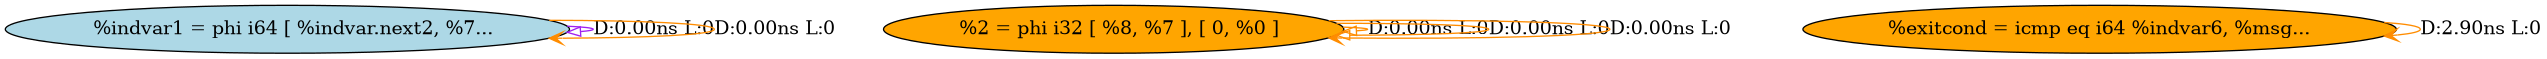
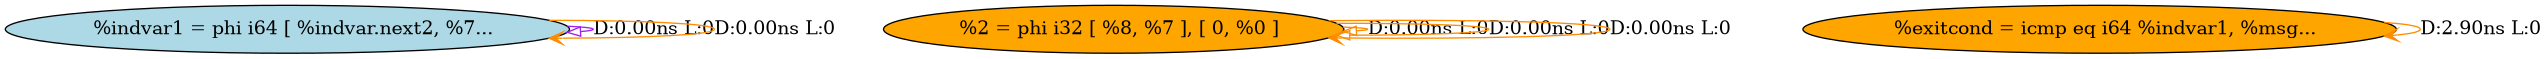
node "%exitcond = icmp eq i64 %indvar6, %msg...": label "%exitcond = icmp eq i64 %indvar6, %msg..." -> "%exitcond = icmp eq i64 %indvar1, %msg..."
